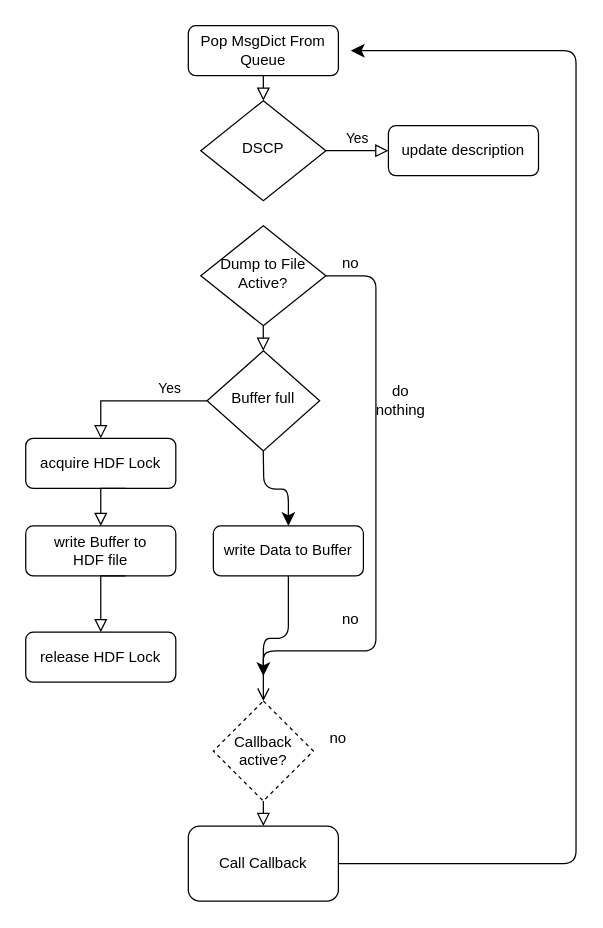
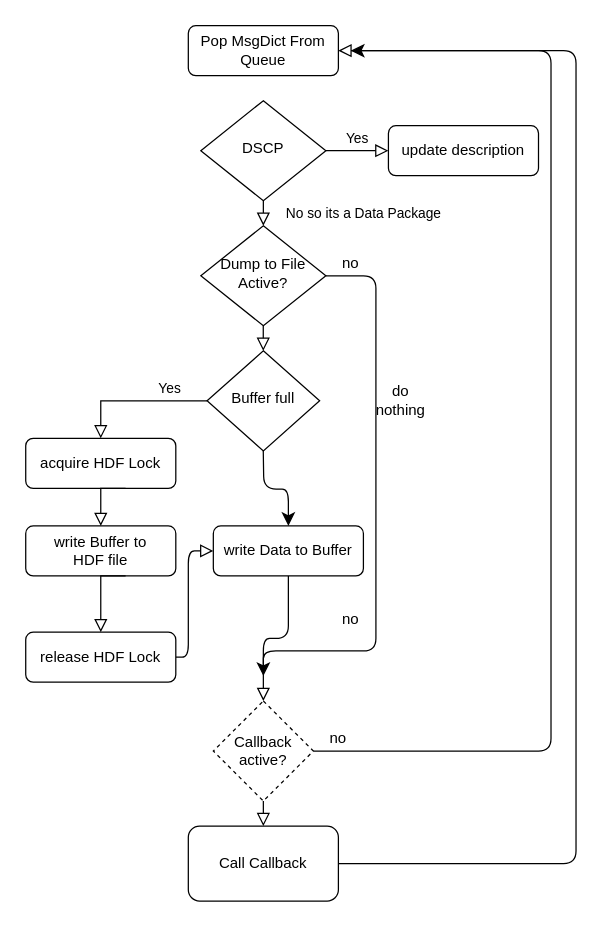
edge "Pop MsgDict From Queue" -> "DSCP": removed
edge "DSCP" -> "Dump to File Active?": added, label "No so its a Data Package"
edge "Callback active?" -> "Pop MsgDict From Queue": added
edge "release HDF Lock" -> "write Data to Buffer": added
edge "write Data to Buffer" -> "Callback active?": arrowhead open -> block
